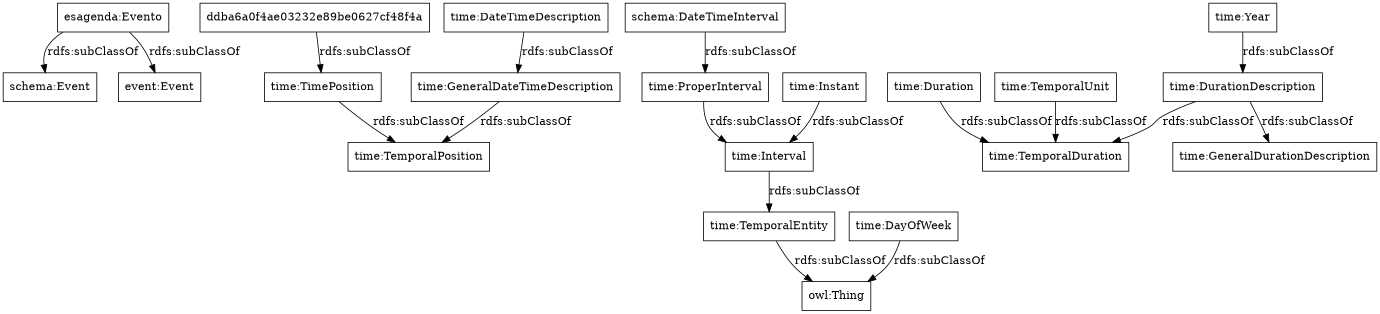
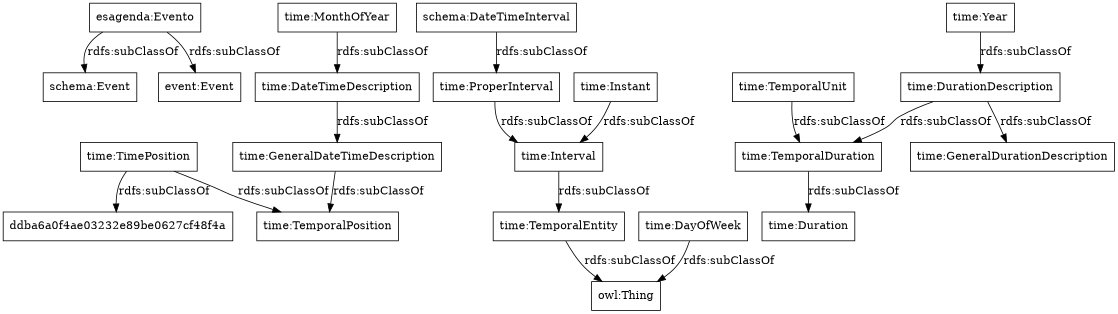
node "time:MonthOfYear": added
edge "ddba6a0f4ae03232e89be0627cf48f4a" -> "time:TimePosition": reversed
edge "time:Duration" -> "time:TemporalDuration": reversed
